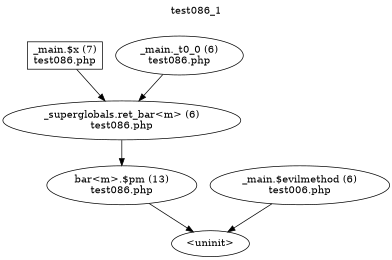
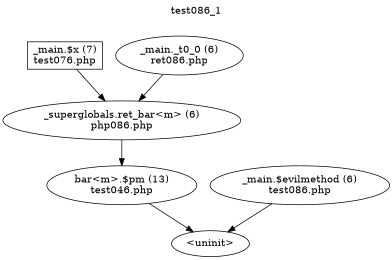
node "_main.$x (7) test086.php": label "_main.$x (7) test086.php" -> "_main.$x (7) test076.php"
node "_main._t0_0 (6) test086.php": label "_main._t0_0 (6) test086.php" -> "_main._t0_0 (6) ret086.php"
node "_superglobals.ret_bar<m> (6) test086.php": label "_superglobals.ret_bar<m> (6) test086.php" -> "_superglobals.ret_bar<m> (6) php086.php"
node "bar<m>.$pm (13) test086.php": label "bar<m>.$pm (13) test086.php" -> "bar<m>.$pm (13) test046.php"
node "_main.$evilmethod (6) test006.php": label "_main.$evilmethod (6) test006.php" -> "_main.$evilmethod (6) test086.php"
